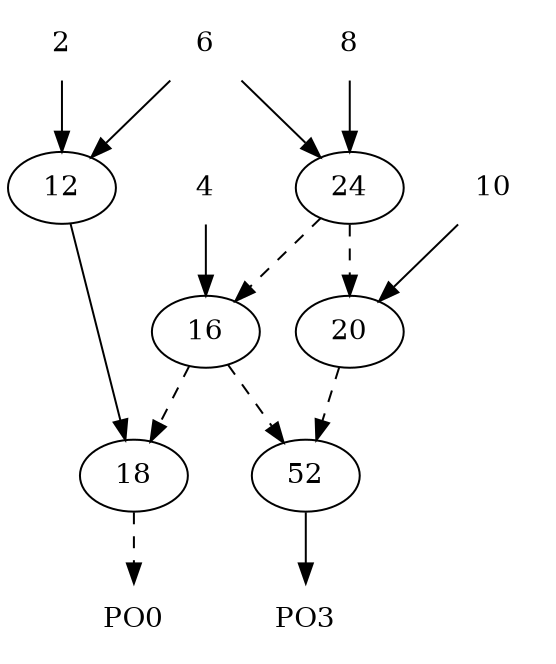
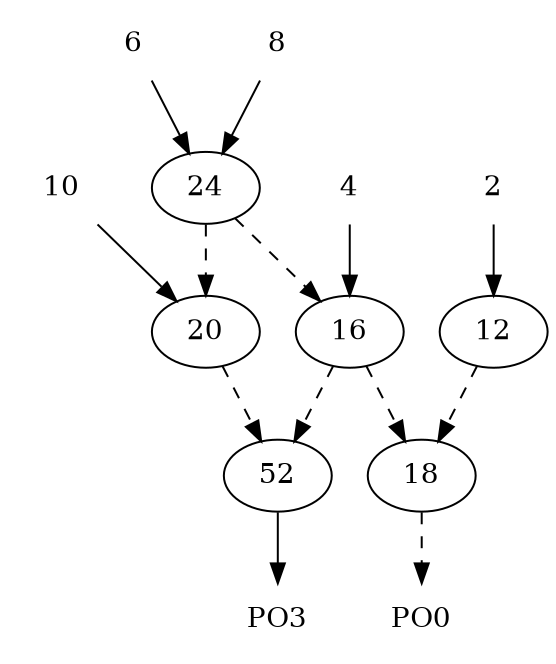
edge "6" -> "12": removed
edge "12" -> "18": style solid -> dashed
